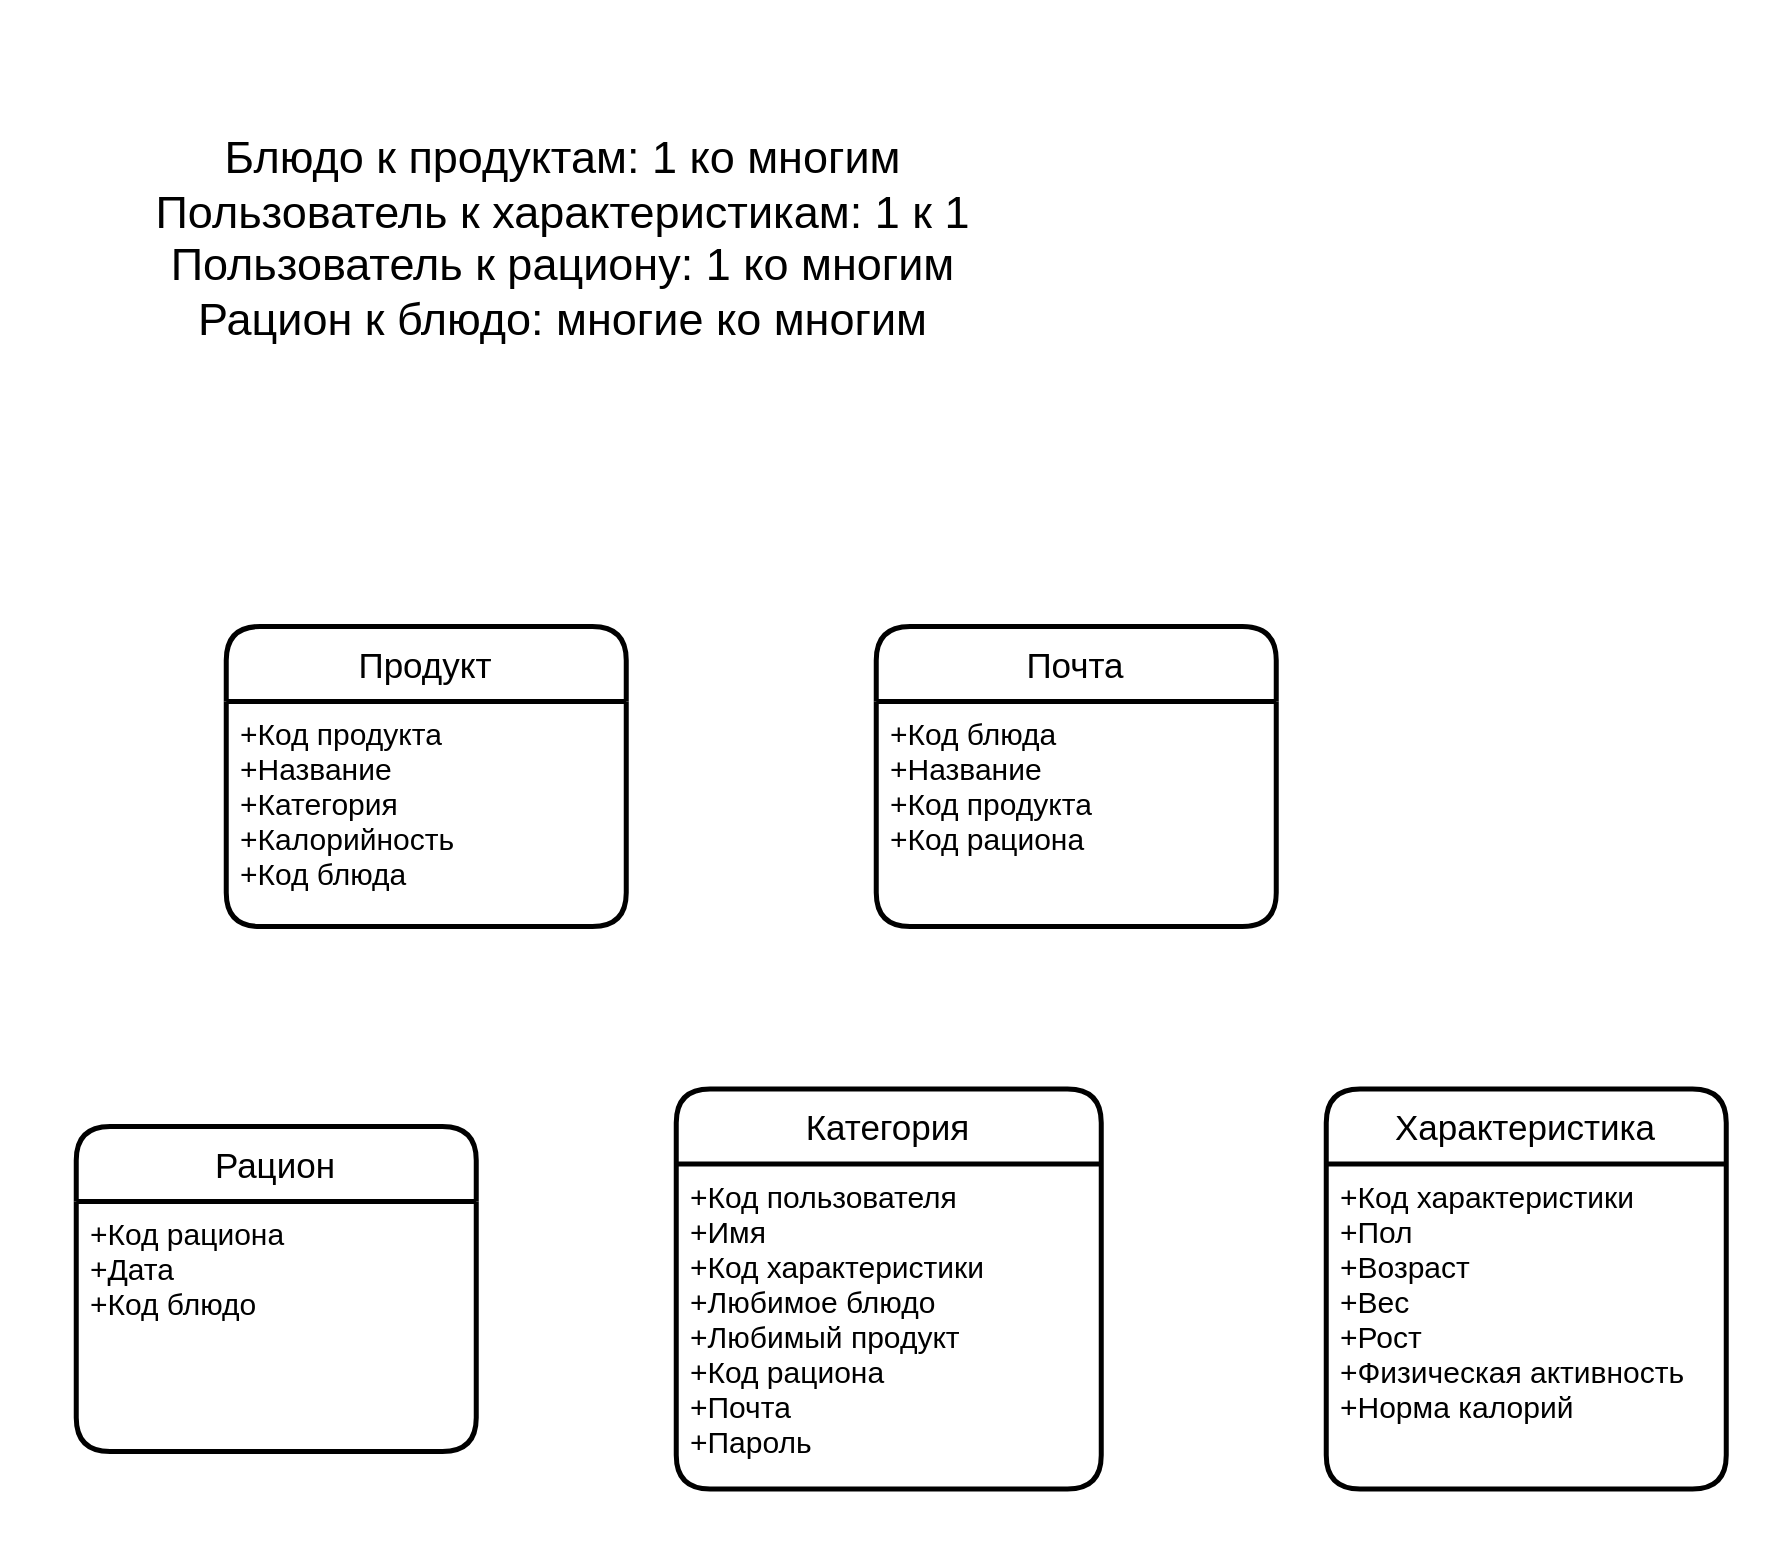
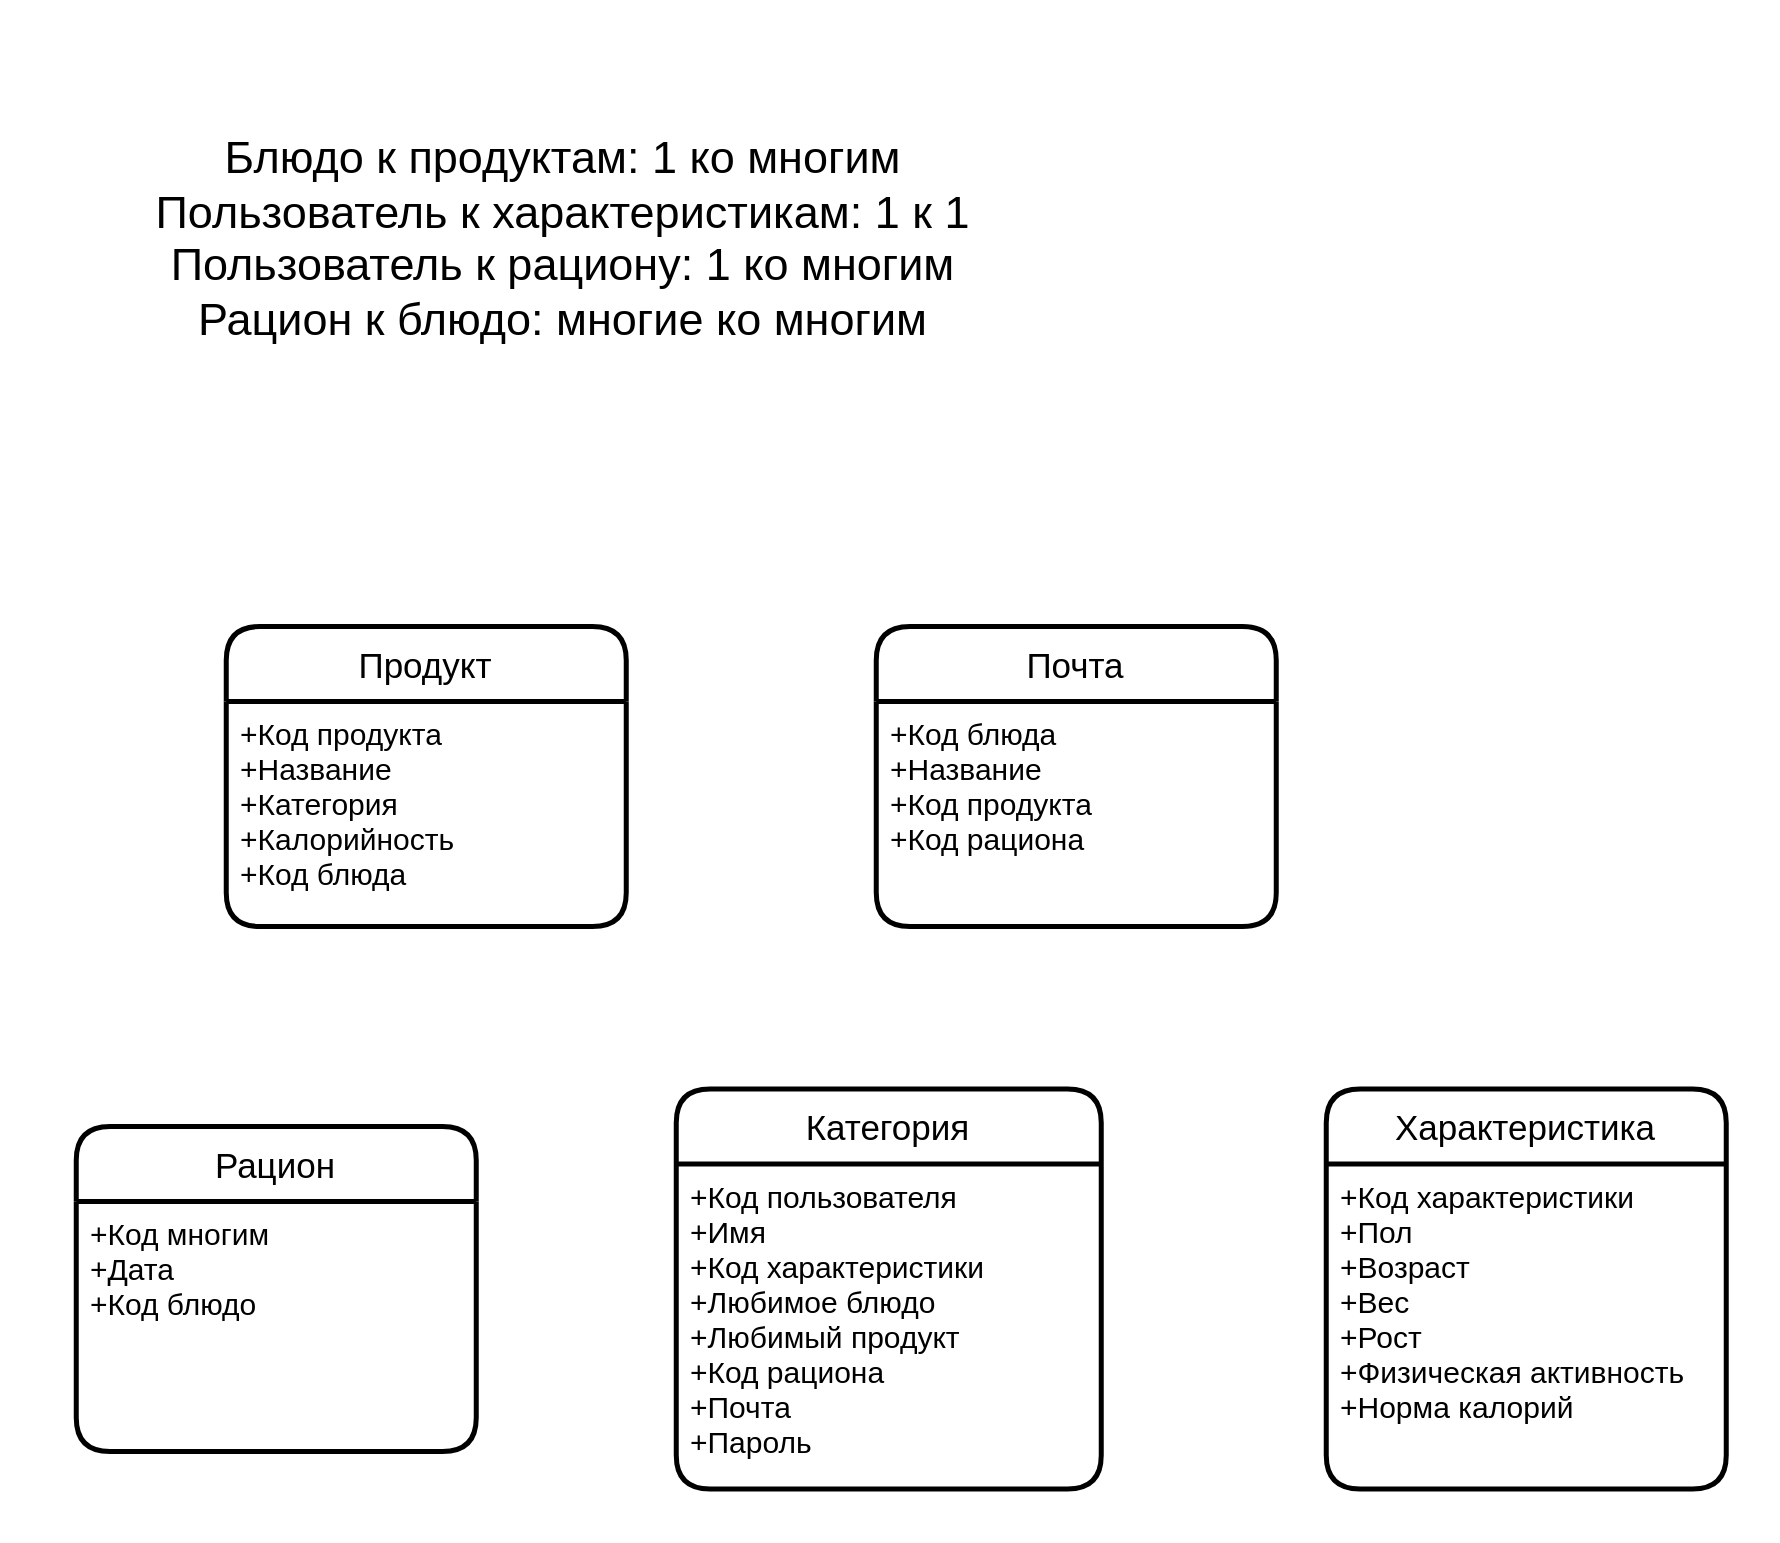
node "+Код рациона +Дата +Код блюдо": label "+Код рациона +Дата +Код блюдо" -> "+Код многим +Дата +Код блюдо"
